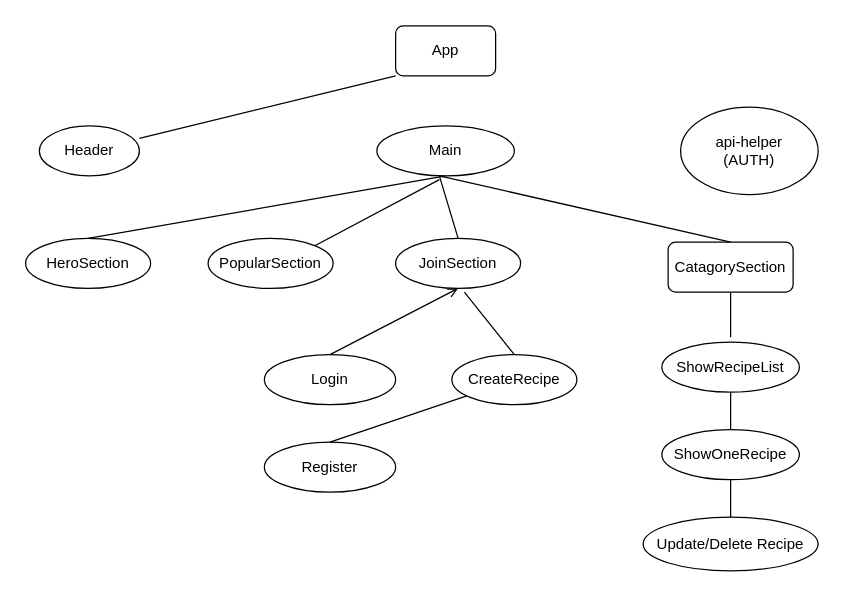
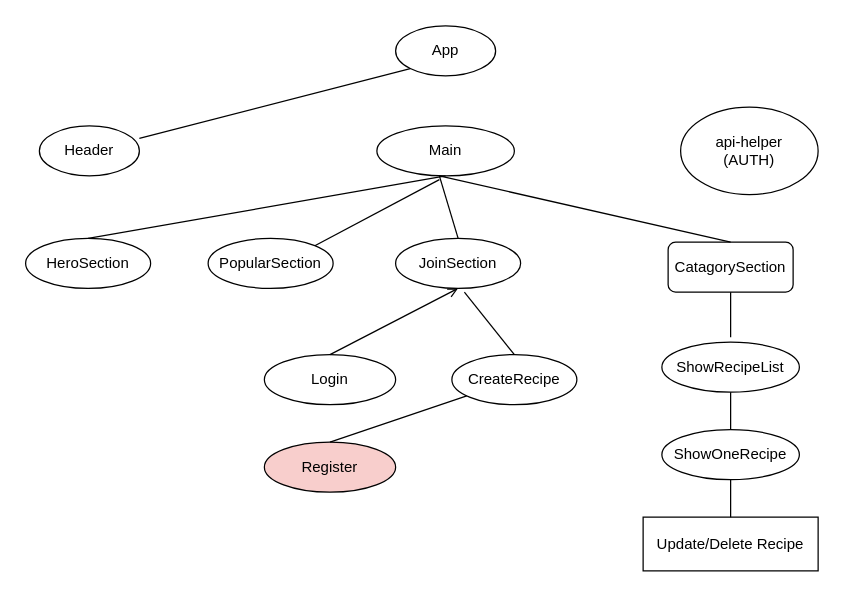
node "App": shape rounded rectangle -> ellipse
node "Register": fillcolor #ffffff -> #f8cecc
node "Update/Delete Recipe": shape ellipse -> rectangle
